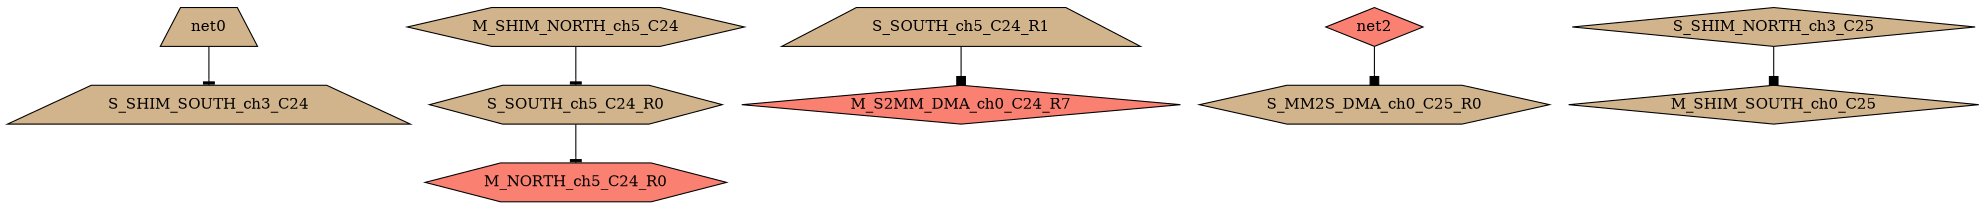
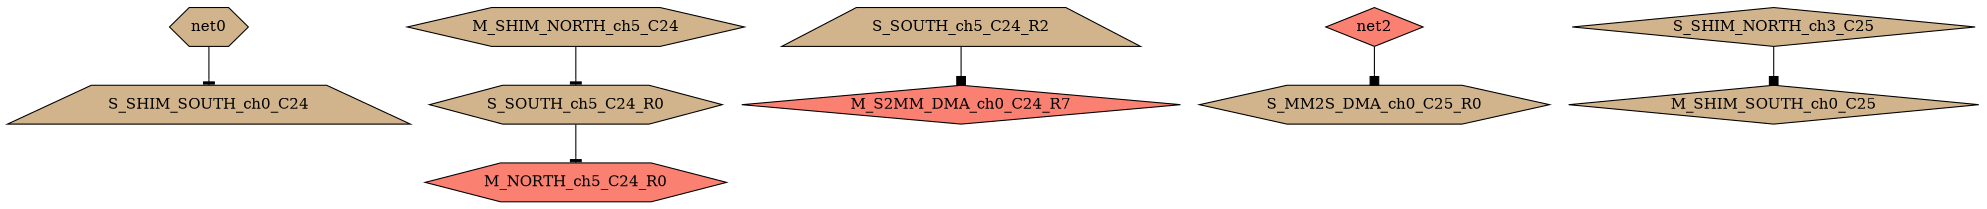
node "net0": shape trapezium -> hexagon
node "S_SOUTH_ch5_C24_R1": label "S_SOUTH_ch5_C24_R1" -> "S_SOUTH_ch5_C24_R2"
node "S_SHIM_SOUTH_ch3_C24": label "S_SHIM_SOUTH_ch3_C24" -> "S_SHIM_SOUTH_ch0_C24"
